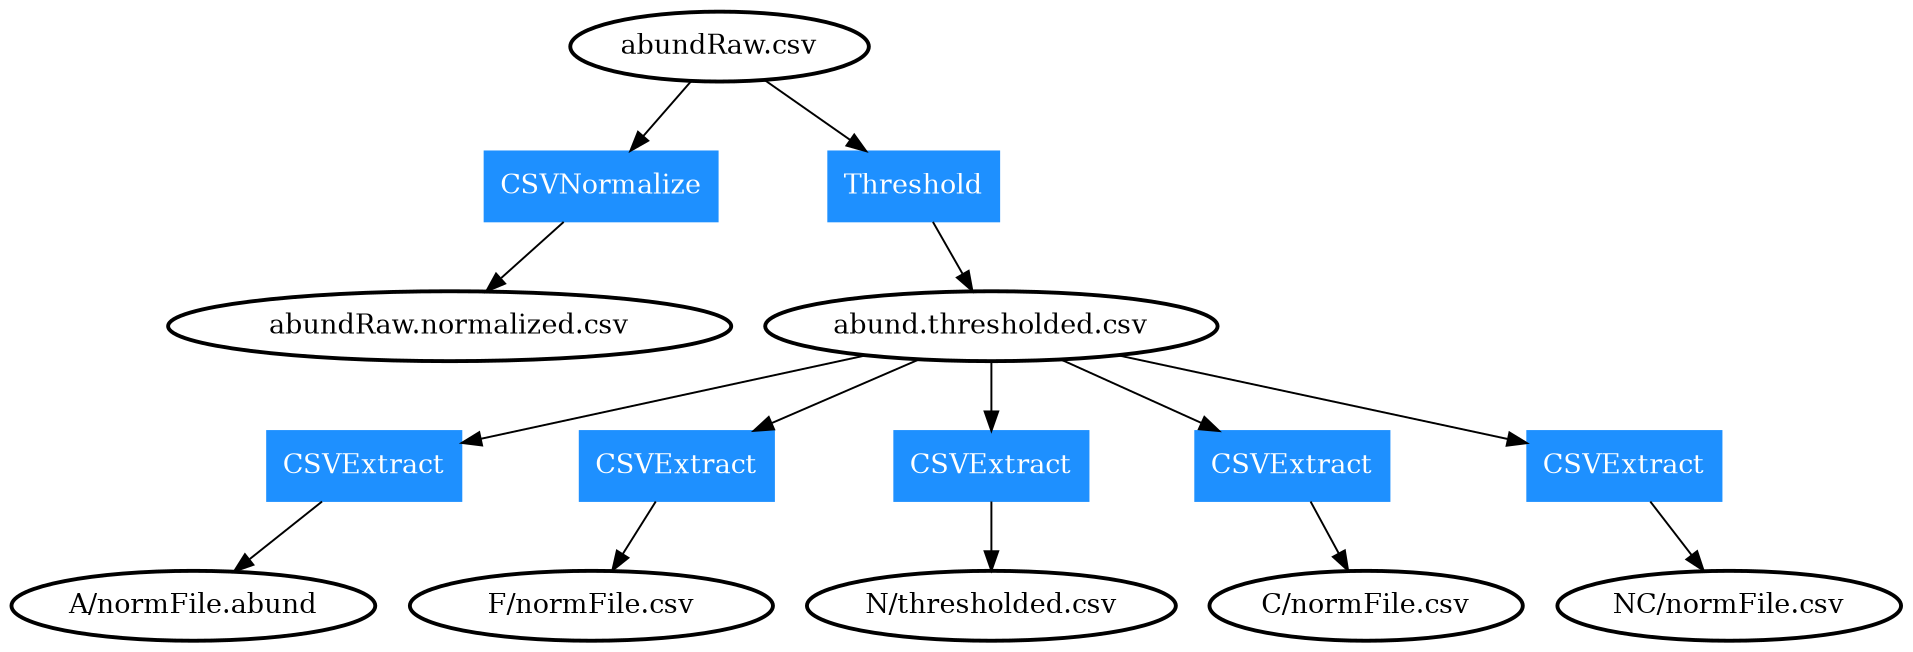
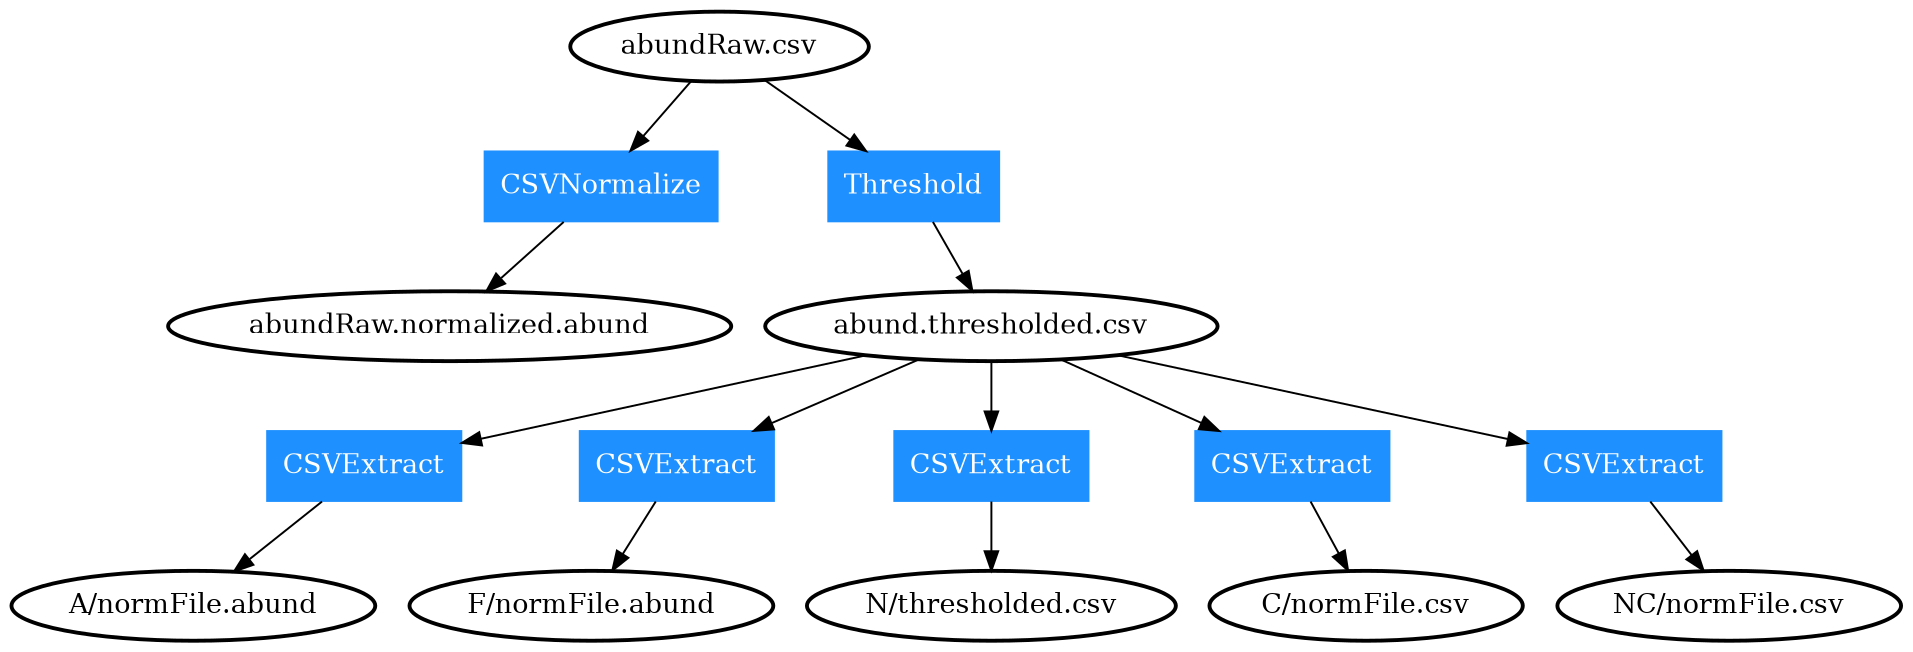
node "abundRaw.normalized.csv": label "abundRaw.normalized.csv" -> "abundRaw.normalized.abund"
node "F/normFile.csv": label "F/normFile.csv" -> "F/normFile.abund"
